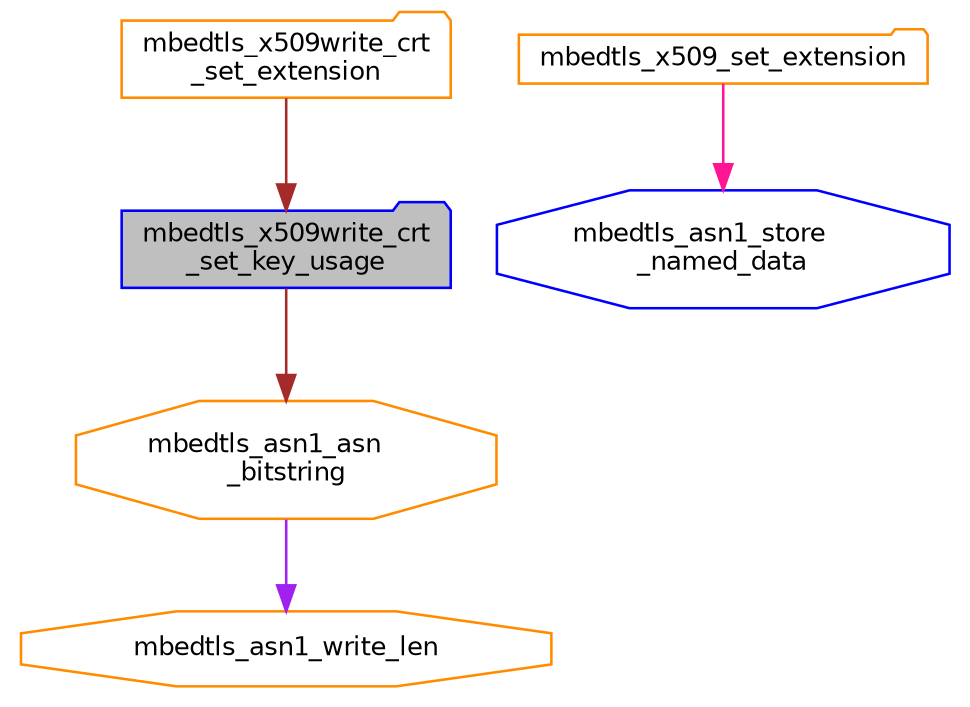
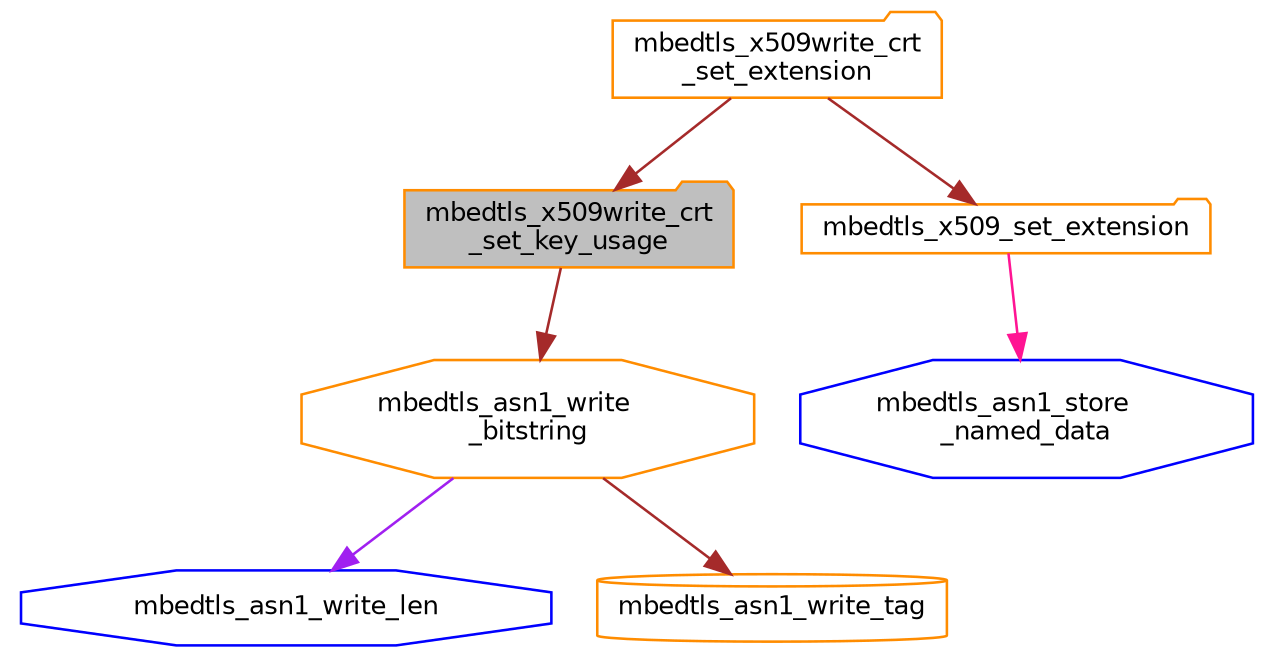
edge "mbedtls_x509write_crt _set_extension" -> "mbedtls_x509_set_extension": added
node "mbedtls_x509write_crt _set_key_usage": color blue -> darkorange
node "mbedtls_asn1_asn _bitstring": label "mbedtls_asn1_asn _bitstring" -> "mbedtls_asn1_write _bitstring"
node "mbedtls_asn1_write_tag": added
node "mbedtls_asn1_write_len": color darkorange -> blue
